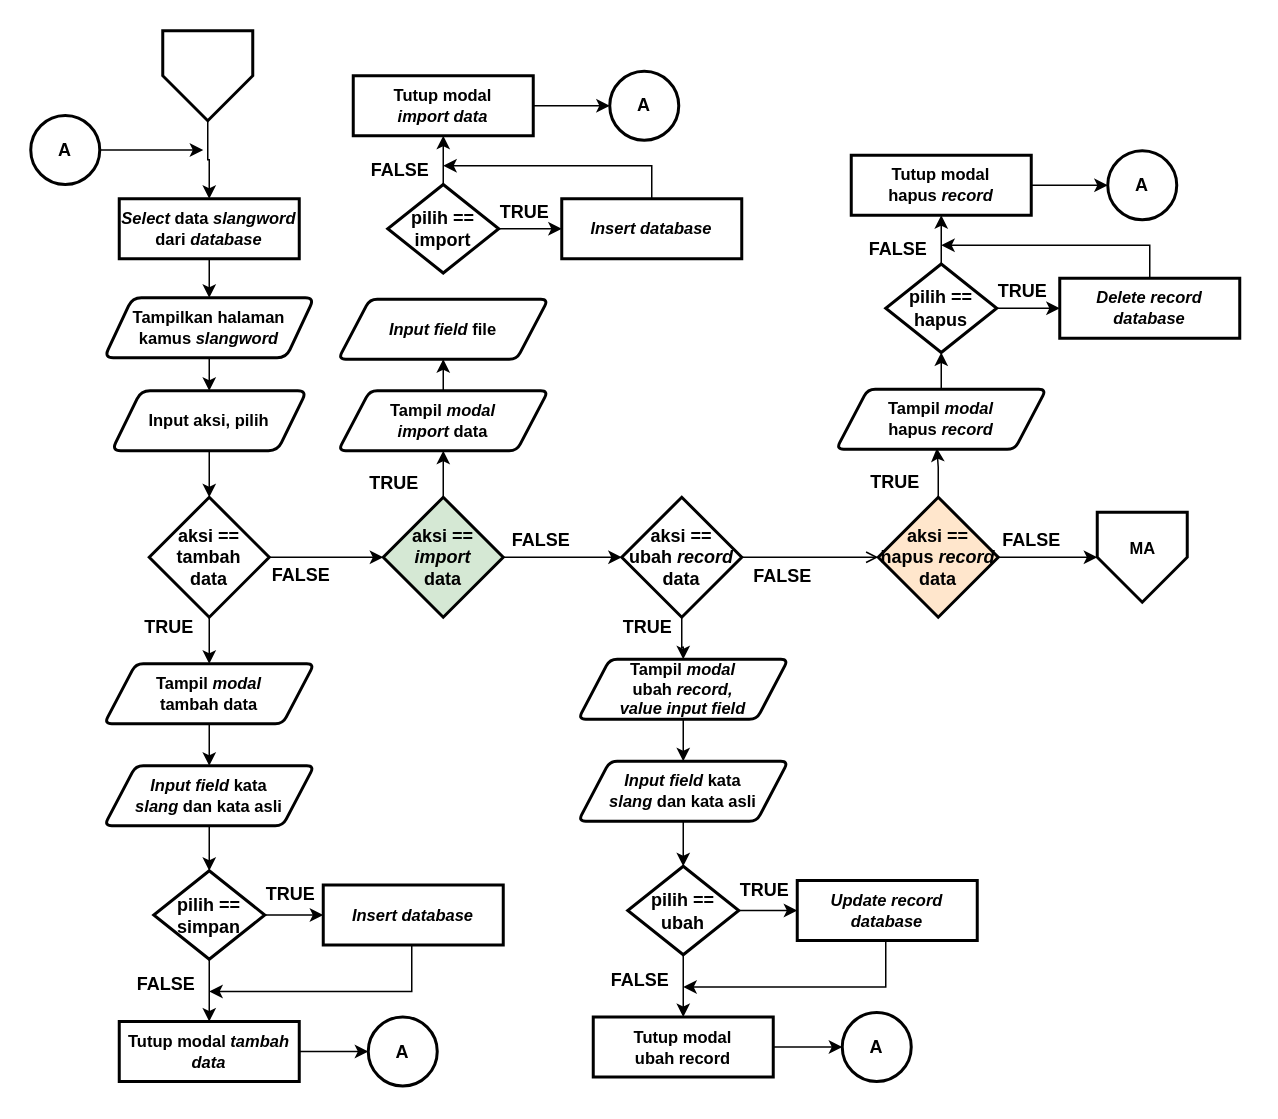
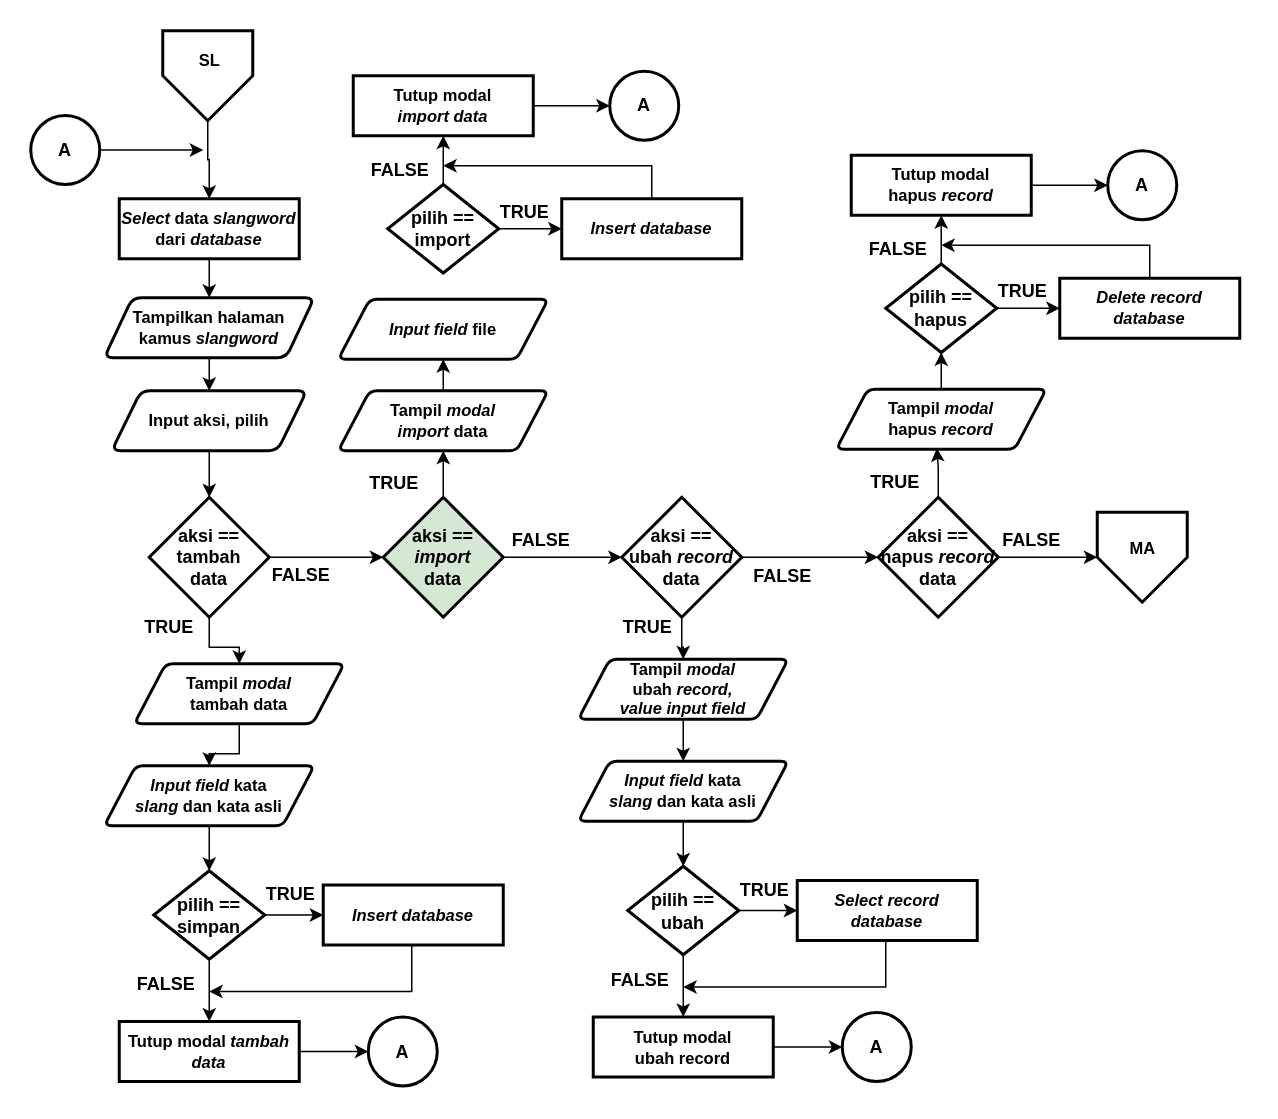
node "SL": added
edge "aksi == ubah record data" -> "aksi == hapus record data": arrowhead open -> classic
node "aksi == hapus record data": fillcolor #ffe6cc -> #ffffff
node "Tampil modal tambah data": moved (209, 694) -> (239, 694)
node "Update record database": label "Update record database" -> "Select record database"
